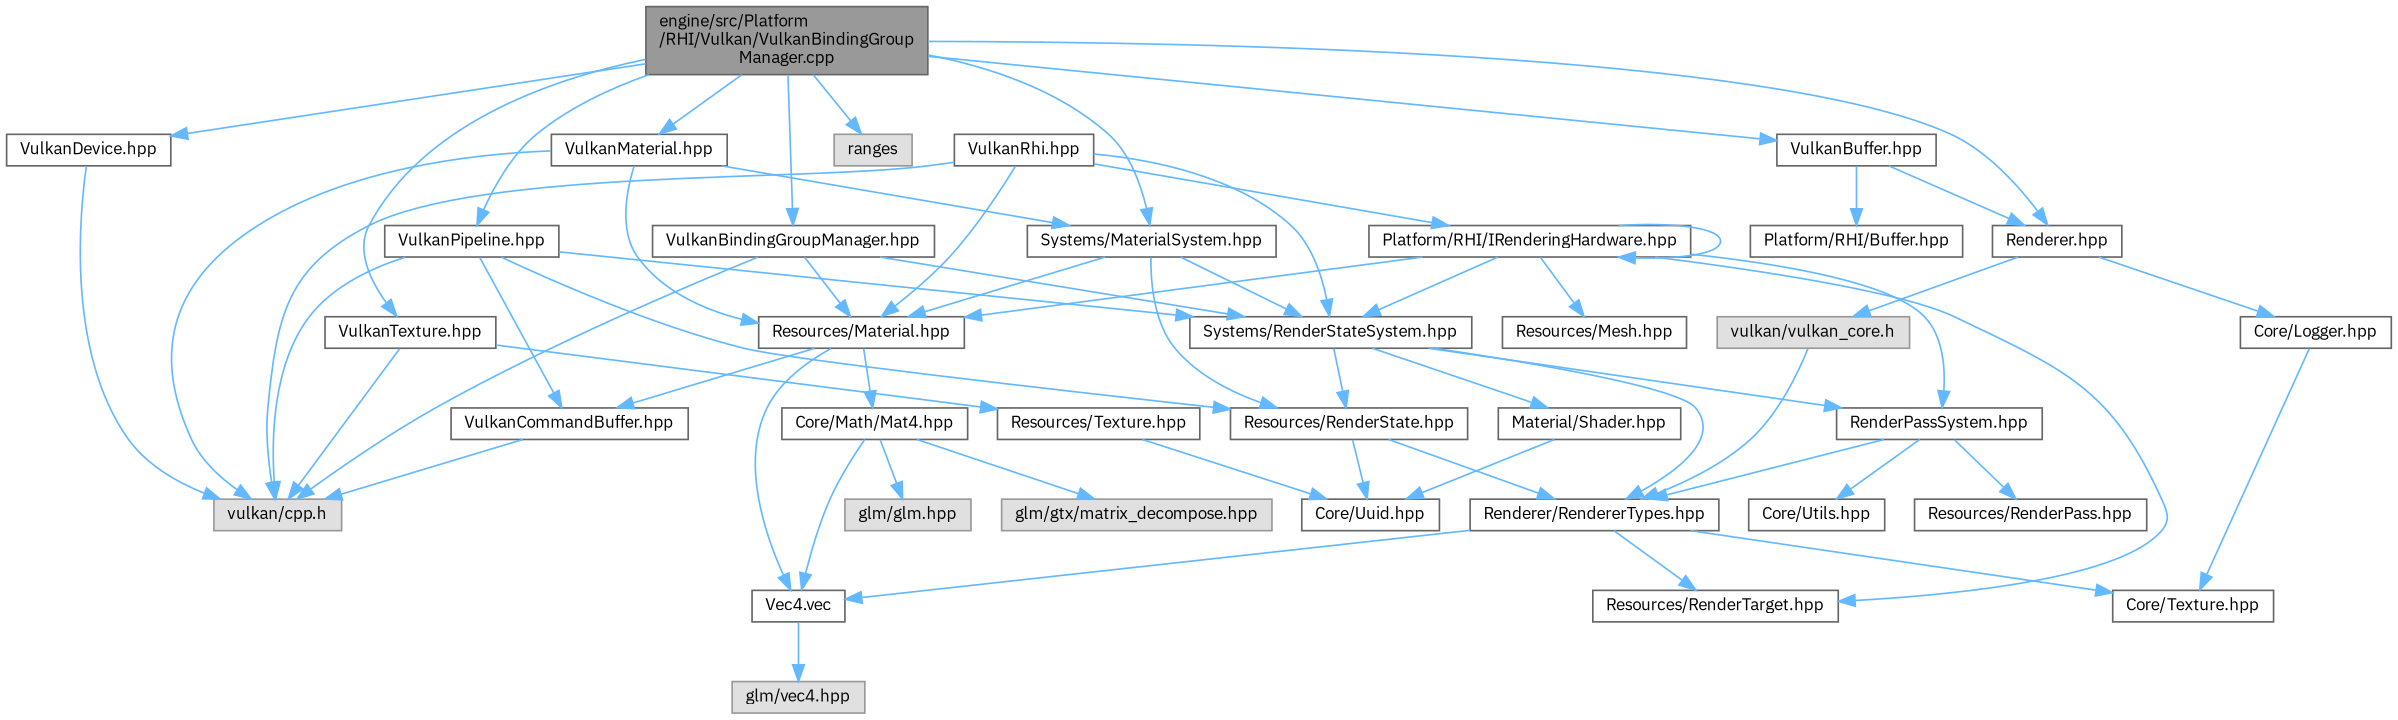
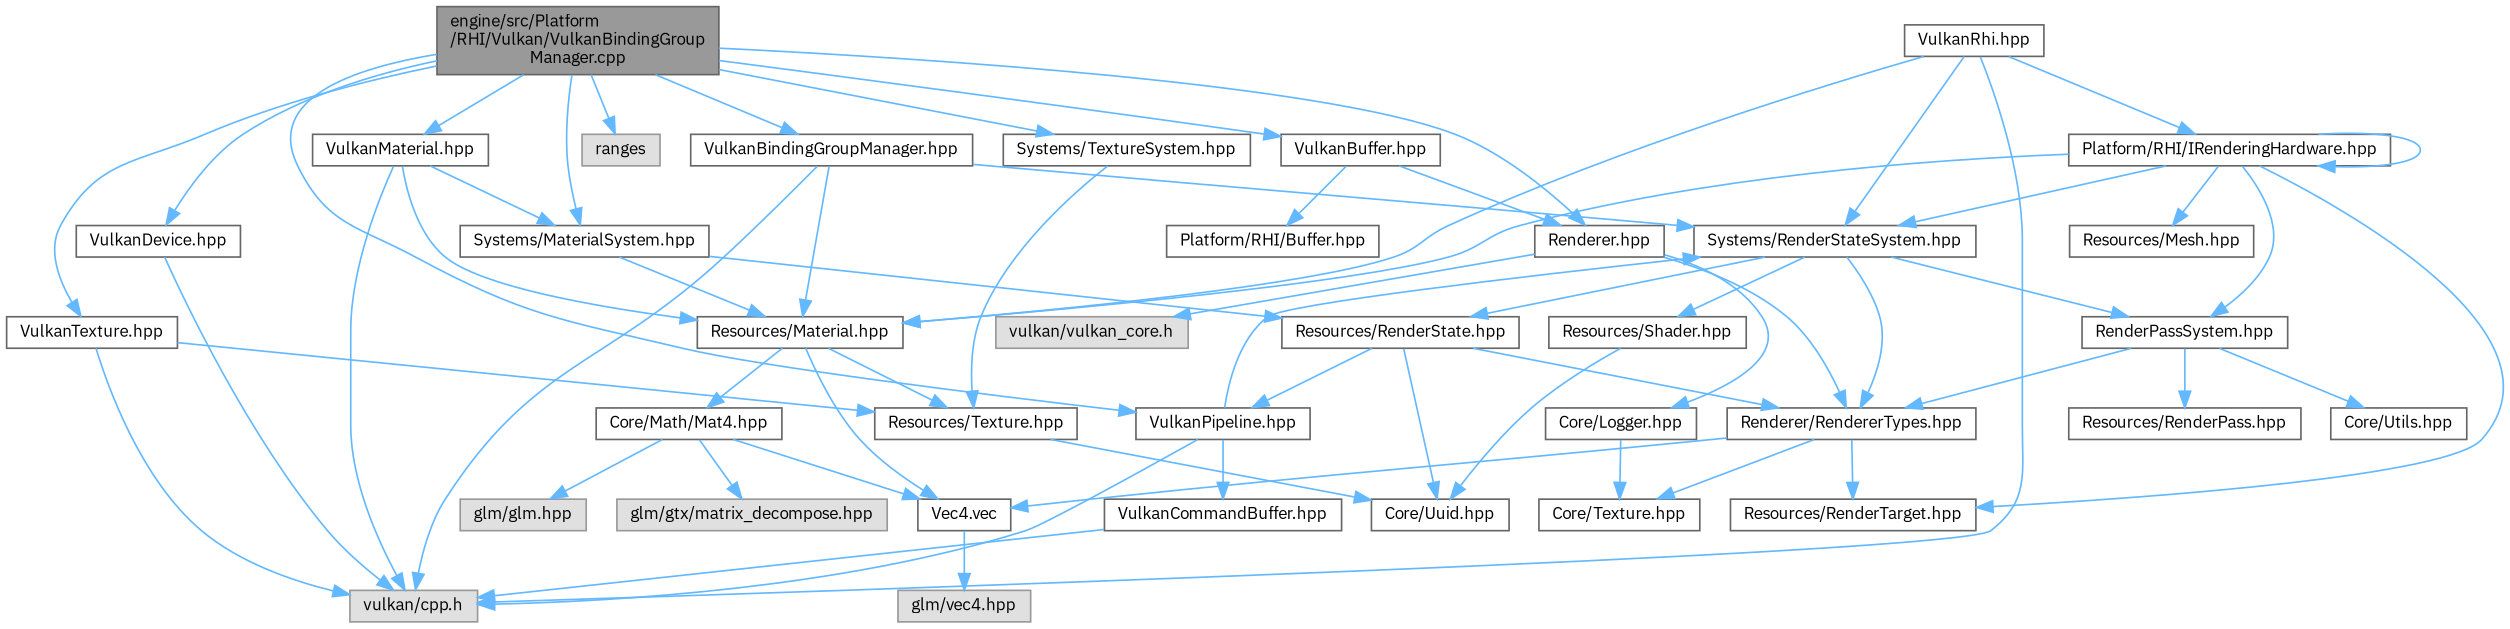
node "Systems/TextureSystem.hpp": added
edge "Systems/MaterialSystem.hpp" -> "Systems/RenderStateSystem.hpp": removed
edge "VulkanPipeline.hpp" -> "Resources/RenderState.hpp": reversed
edge "Resources/Material.hpp" -> "VulkanCommandBuffer.hpp": now "Resources/Material.hpp" -> "Resources/Texture.hpp"
node "Material/Shader.hpp": label "Material/Shader.hpp" -> "Resources/Shader.hpp"
edge "vulkan/vulkan_core.h" -> "Renderer/RendererTypes.hpp": now "Renderer.hpp" -> "Renderer/RendererTypes.hpp"
